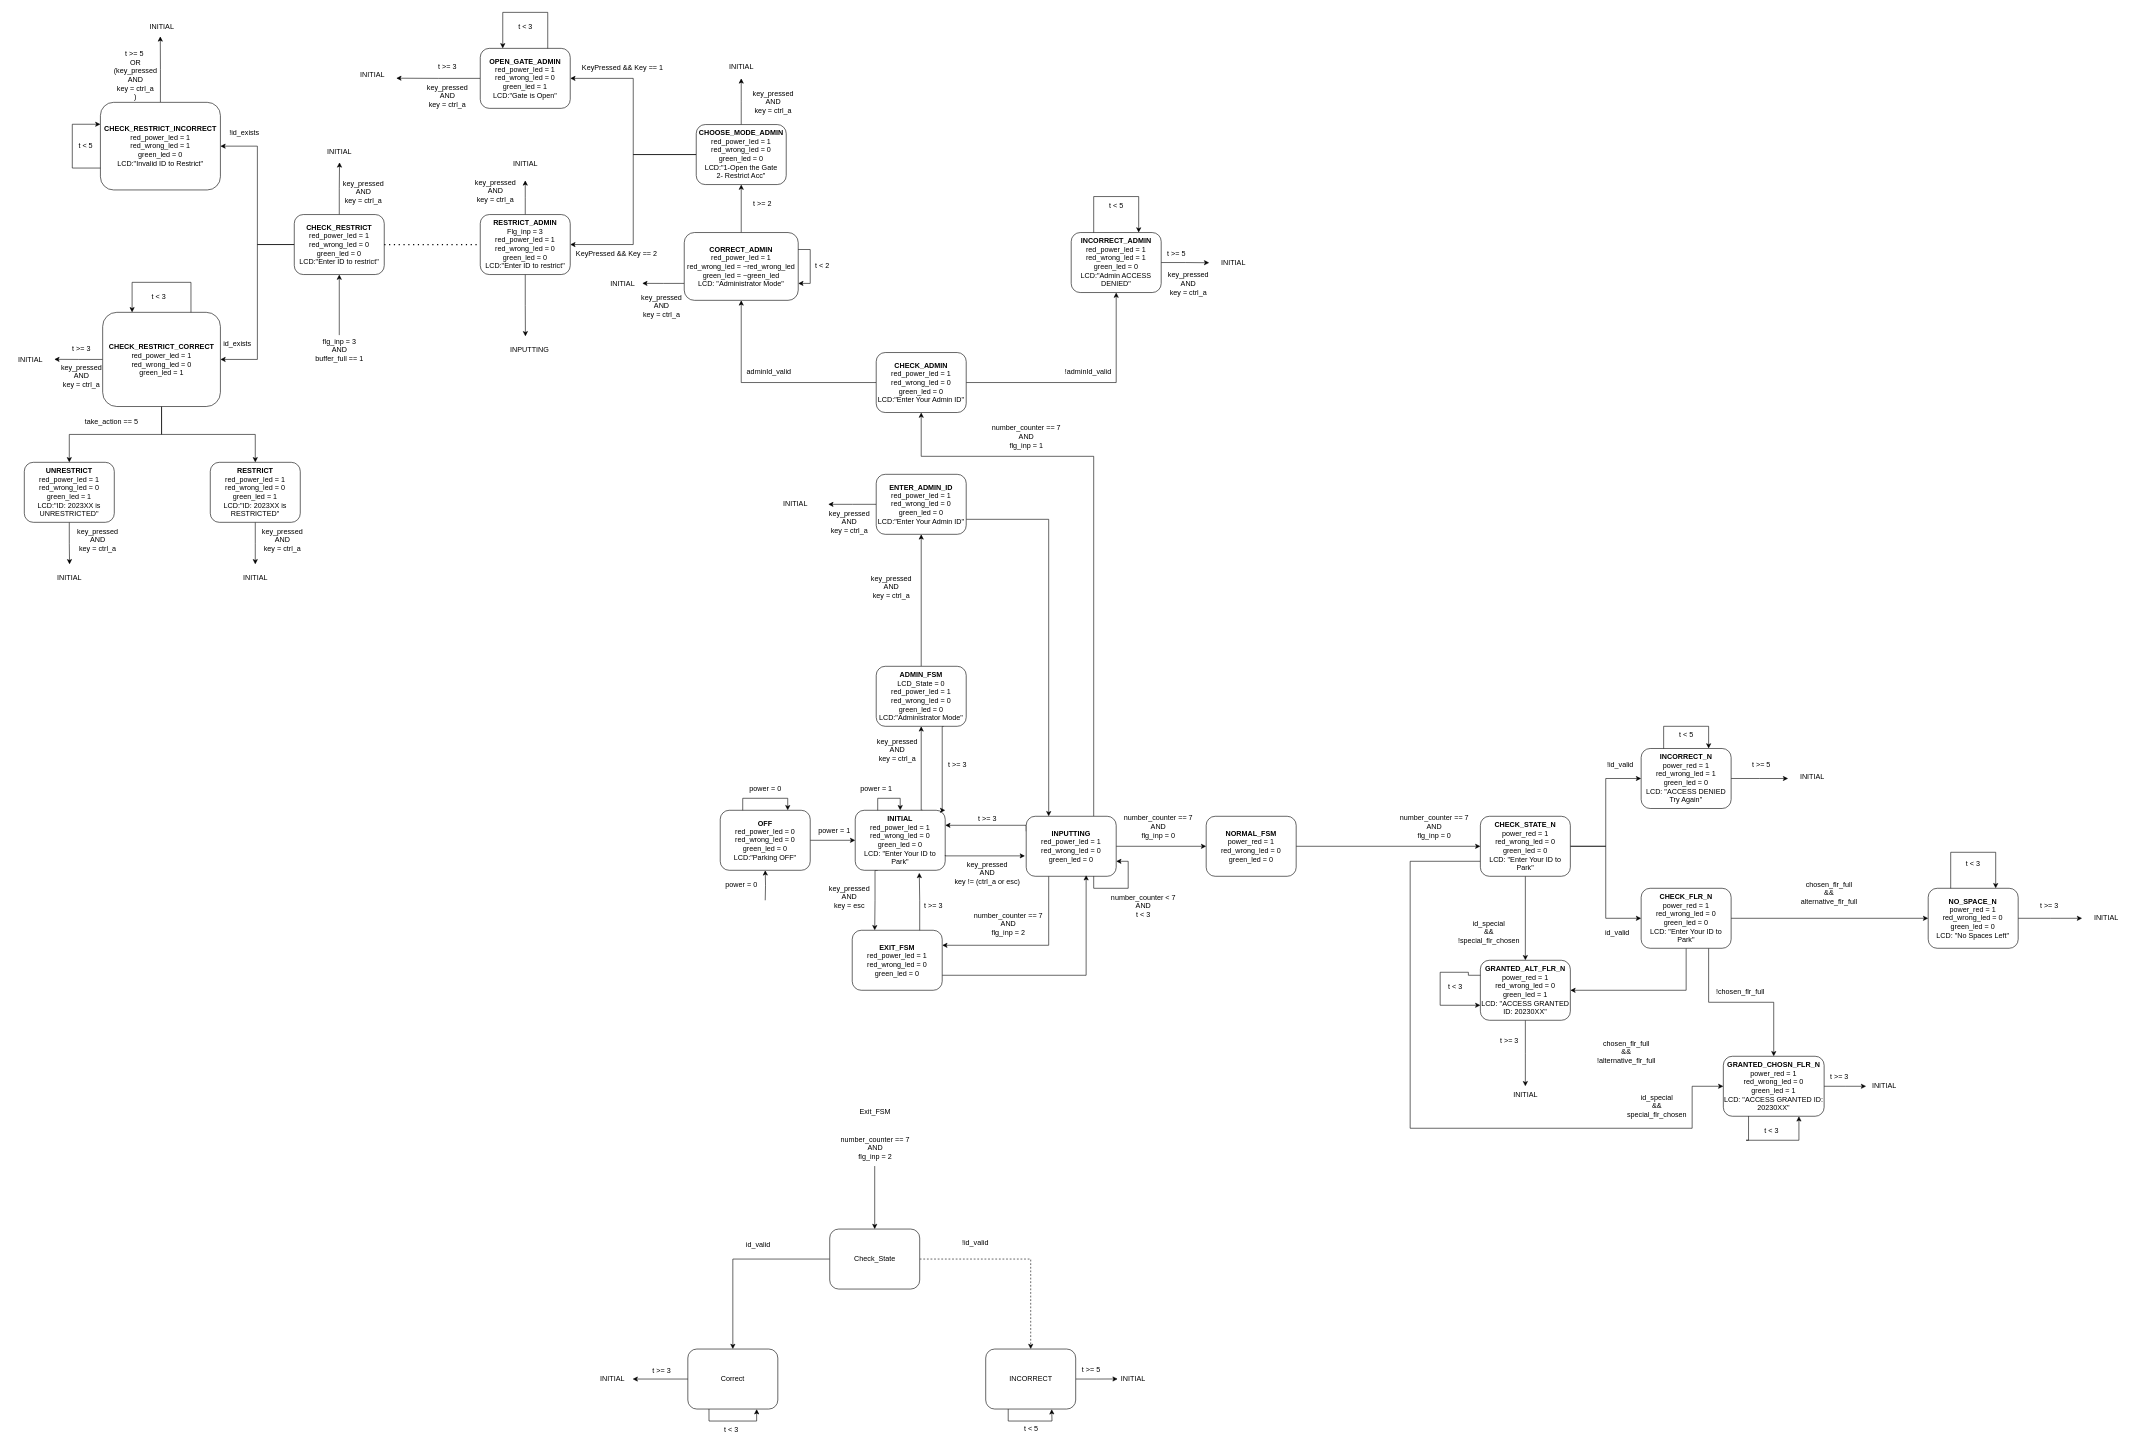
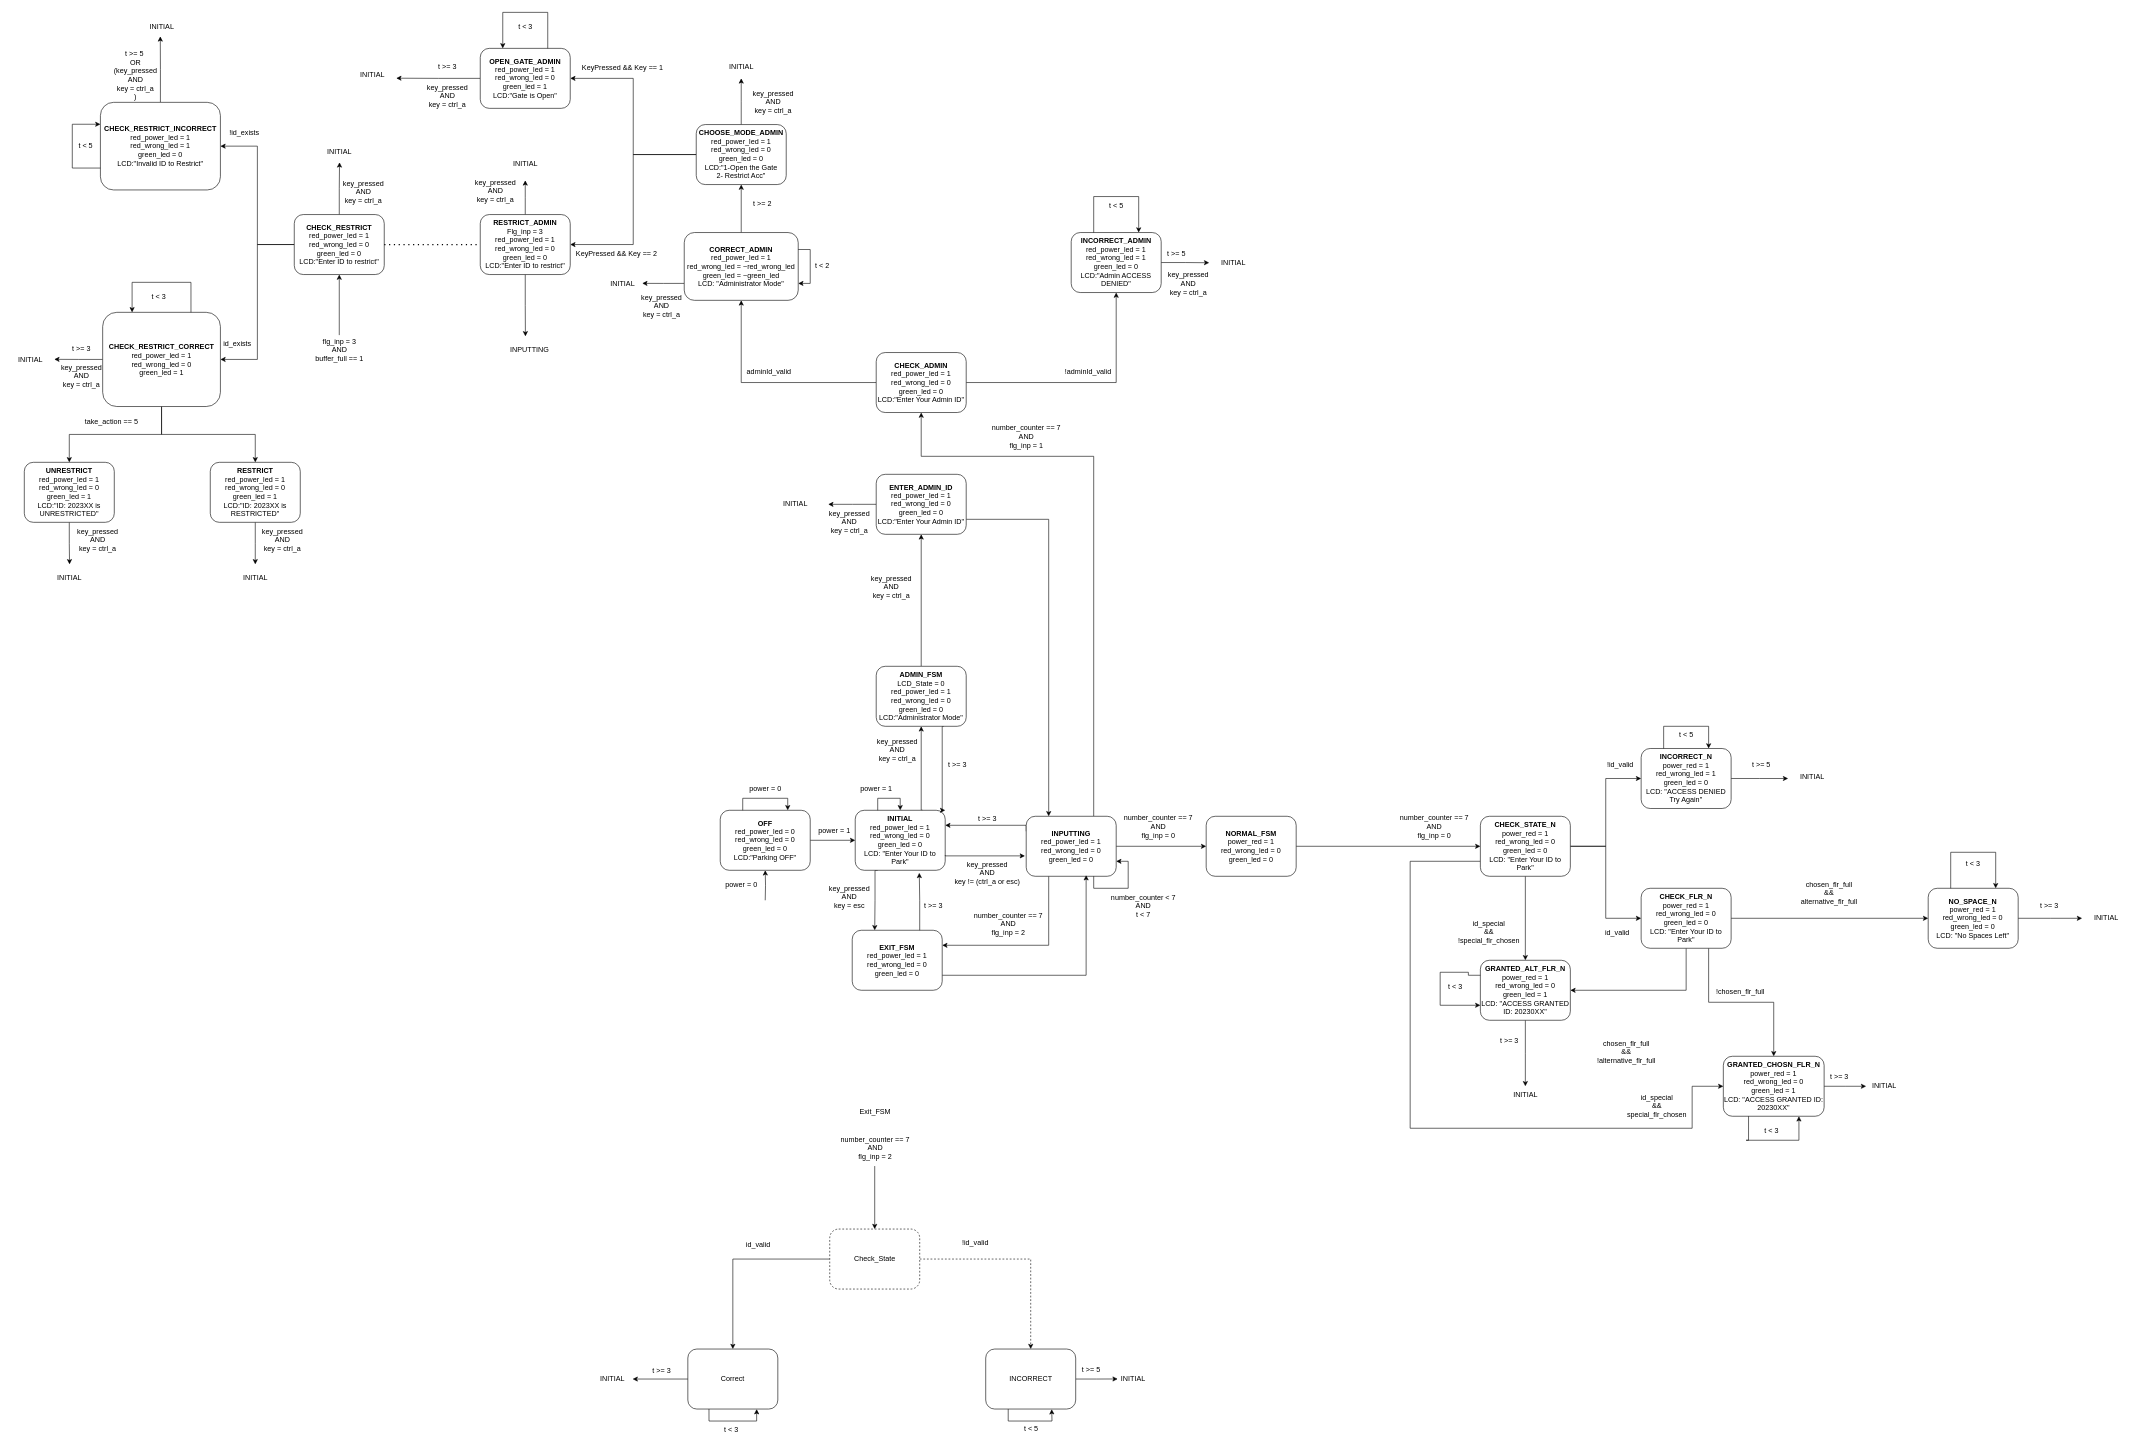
node "number_counter < 7 AND t < 3": label "number_counter < 7 AND t < 3" -> "number_counter < 7 AND t < 7"
node "Check_State": style solid -> dashed
